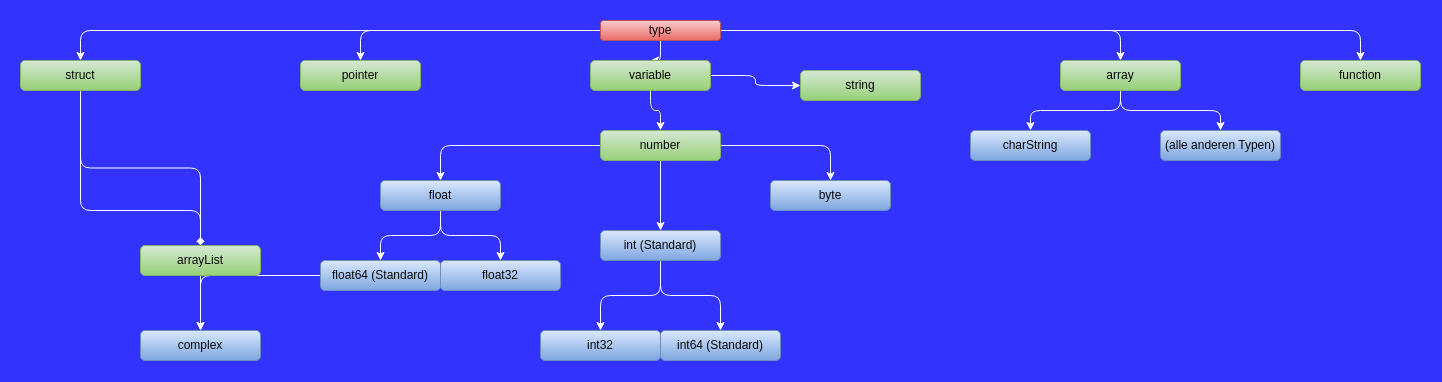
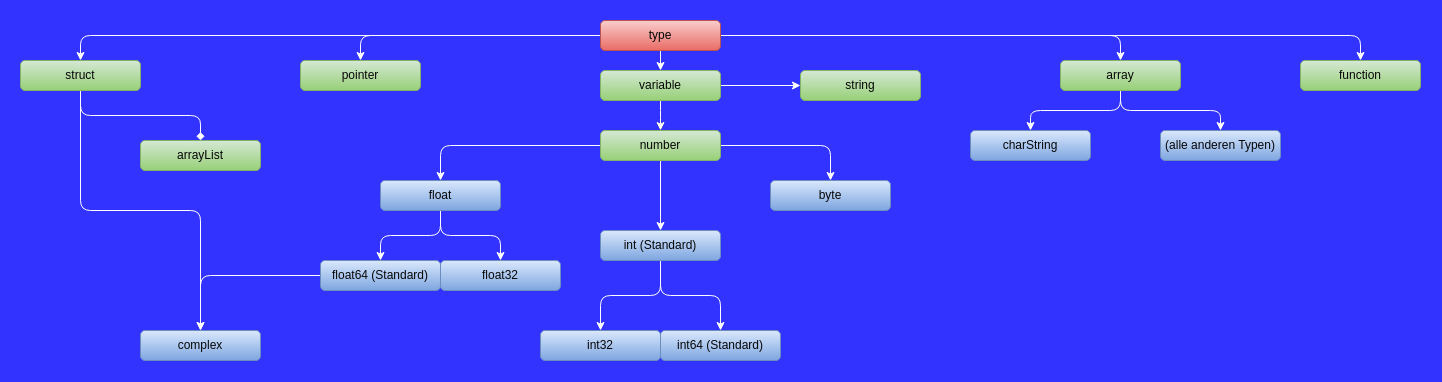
node "type": size 120x20 -> 120x30
node "variable": moved (651, 76) -> (661, 86)
node "arrayList": moved (201, 261) -> (201, 156)
